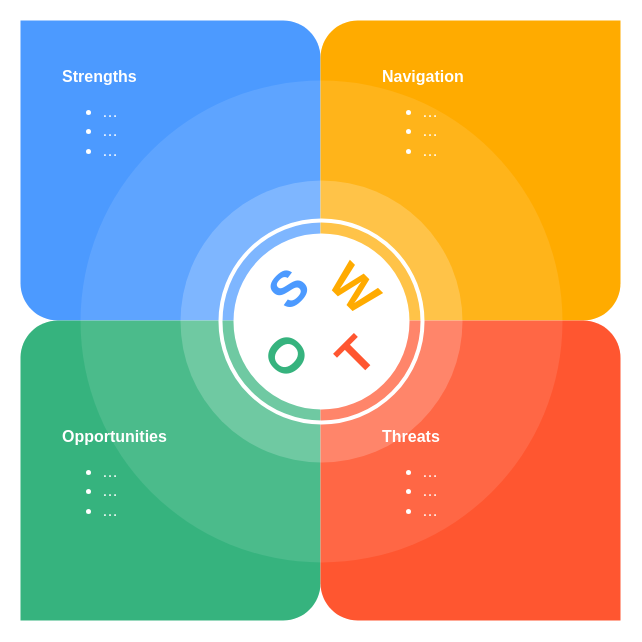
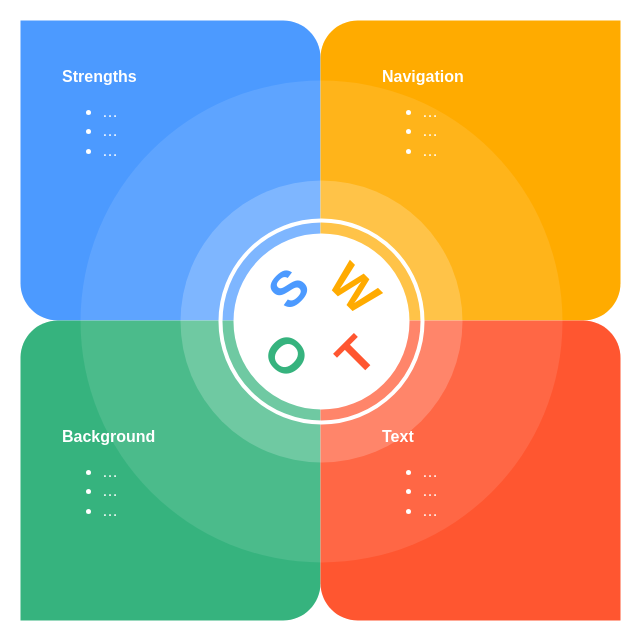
node "Opportunities … … …": label "Opportunities … … …" -> "Background … … …"
node "Threats … … …": label "Threats … … …" -> "Text … … …"
